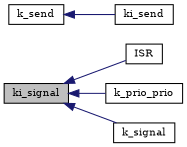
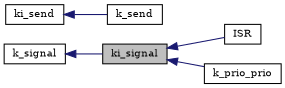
edge "ki_send" -> "k_send": reversed
edge "k_signal" -> "ki_signal": reversed
